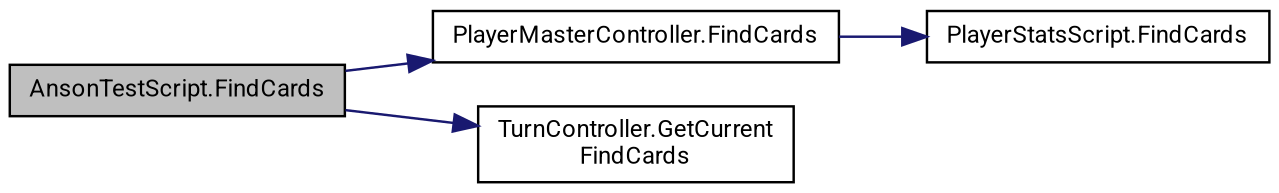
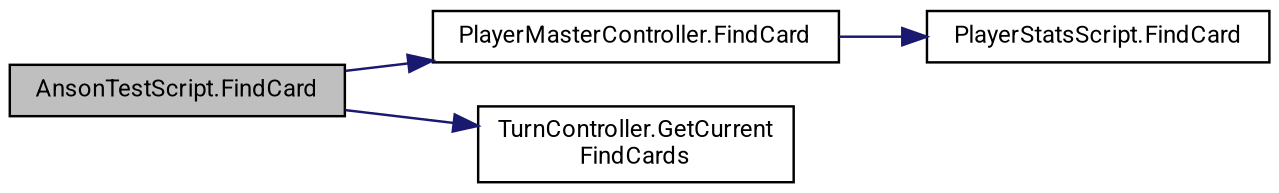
node "PlayerMasterController.FindCards": label "PlayerMasterController.FindCards" -> "PlayerMasterController.FindCard"
node "PlayerStatsScript.FindCards": label "PlayerStatsScript.FindCards" -> "PlayerStatsScript.FindCard"
node "AnsonTestScript.FindCards": label "AnsonTestScript.FindCards" -> "AnsonTestScript.FindCard"
